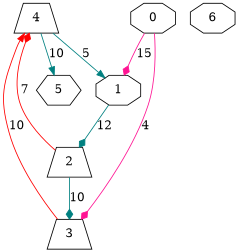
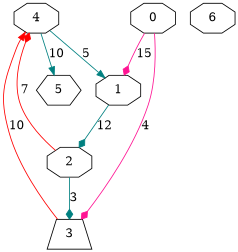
node "4": shape trapezium -> octagon
node "2": shape trapezium -> octagon
edge "2" -> "3": label "10" -> "3"
